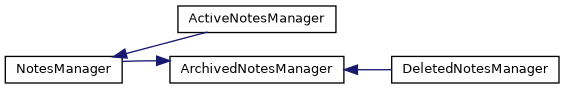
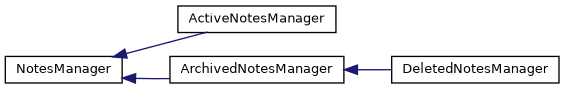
edge "NotesManager" -> "ArchivedNotesManager": reversed
